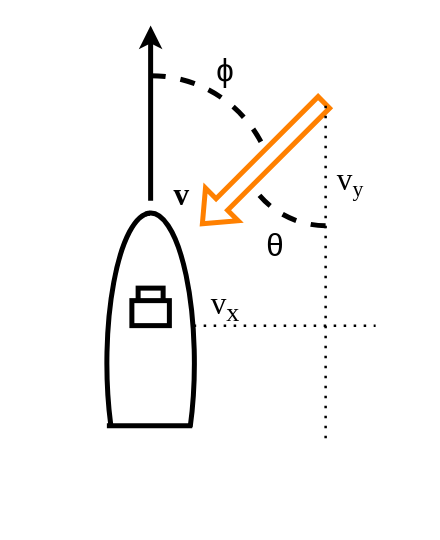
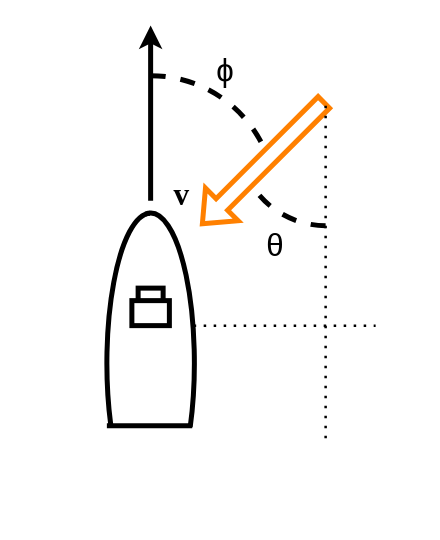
node "vy": removed
node "vx": removed
